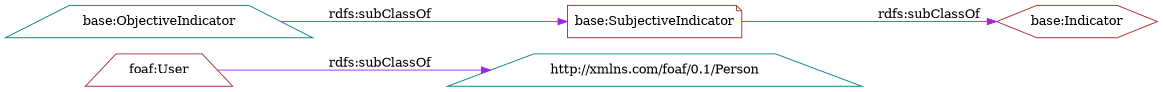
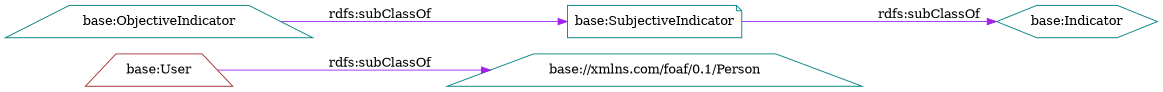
node "base:SubjectiveIndicator": color brown -> teal
node "base:Indicator": color brown -> teal
node "foaf:User": label "foaf:User" -> "base:User"
node "http://xmlns.com/foaf/0.1/Person": label "http://xmlns.com/foaf/0.1/Person" -> "base://xmlns.com/foaf/0.1/Person"
